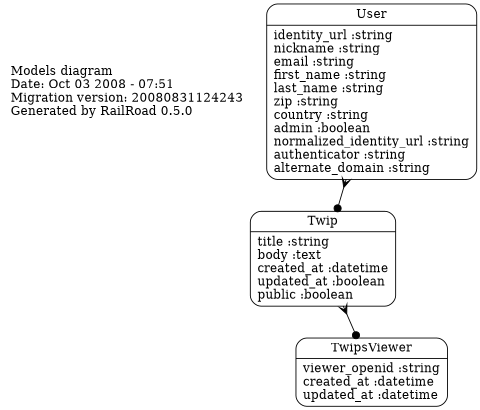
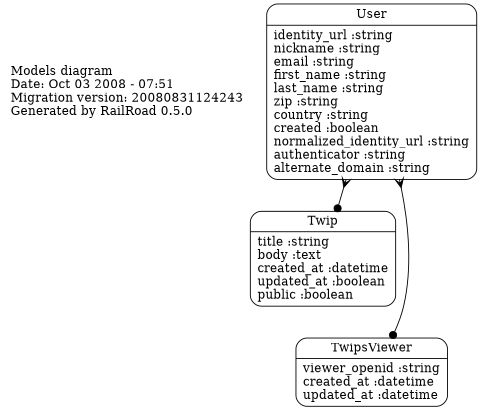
node "User": text "admin :boolean" -> "created :boolean"
edge "Twip" -- "TwipsViewer": now "User" -- "TwipsViewer"
